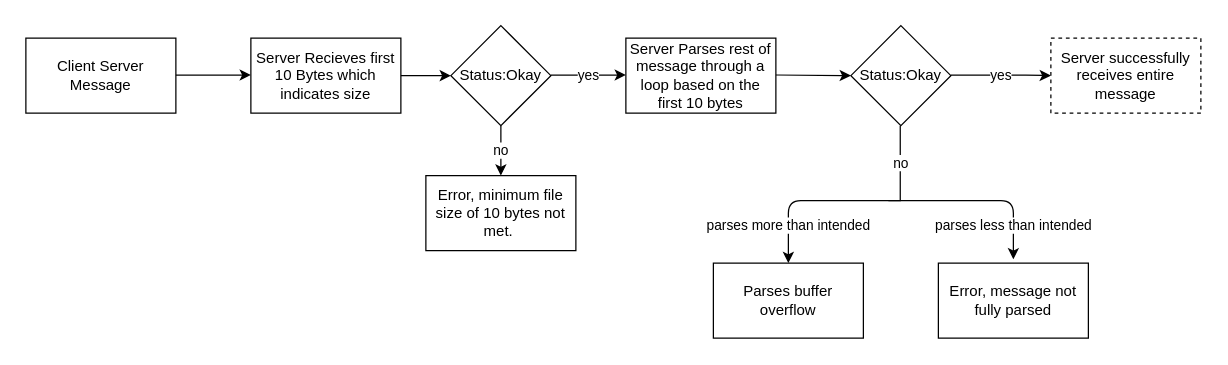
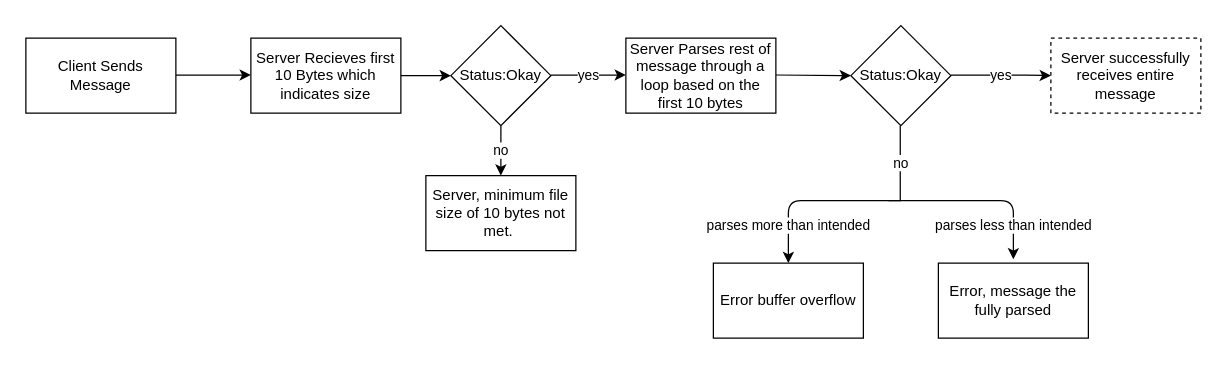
node "Client Server Message": label "Client Server Message" -> "Client Sends Message"
node "Error, minimum file size of 10 bytes not met.": label "Error, minimum file size of 10 bytes not met." -> "Server, minimum file size of 10 bytes not met."
node "Parses buffer overflow": label "Parses buffer overflow" -> "Error buffer overflow"
node "Error, message not fully parsed": label "Error, message not fully parsed" -> "Error, message the fully parsed"
